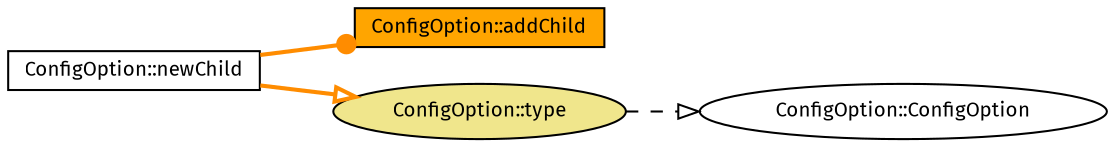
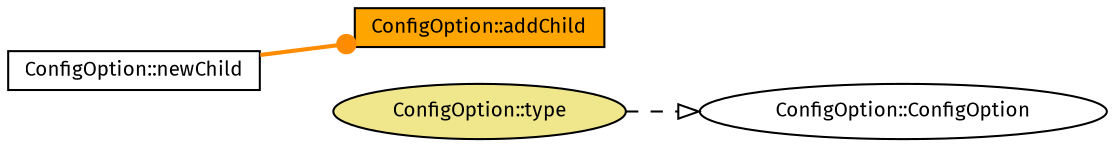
edge "ConfigOption::newChild" -> "ConfigOption::type": removed
